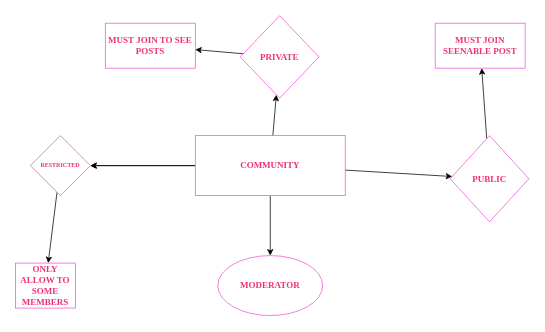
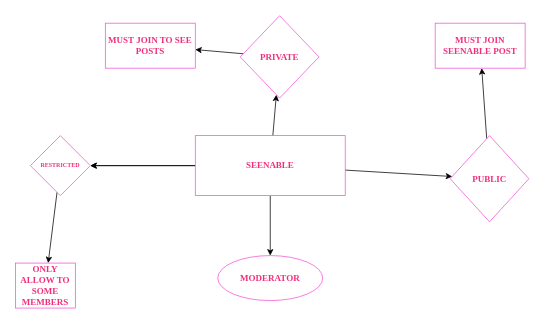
node "COMMUNITY": label "COMMUNITY" -> "SEENABLE"
node "MODERATOR": size 105x60 -> 105x45
